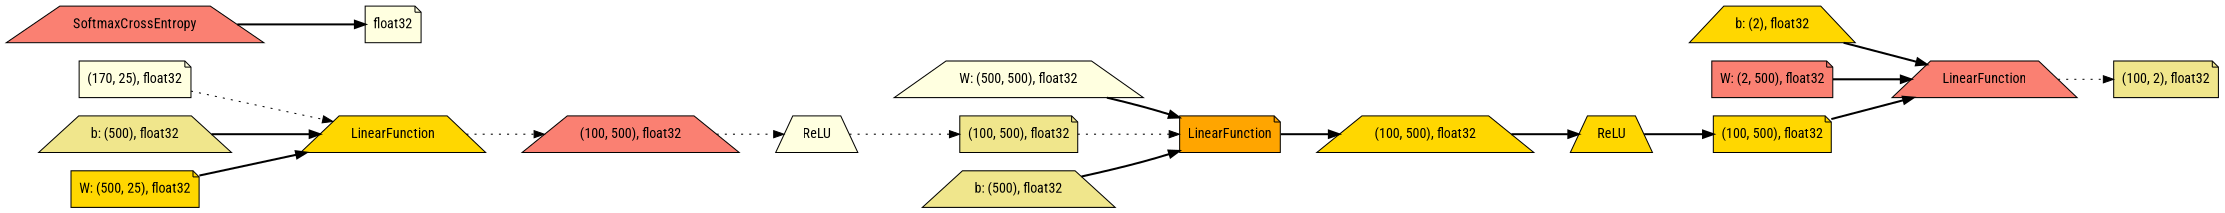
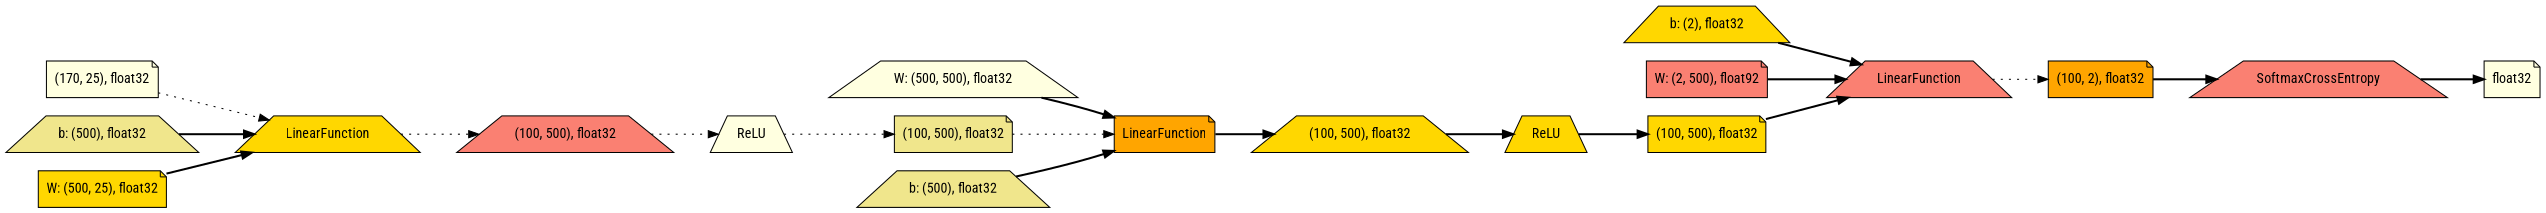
node "W: (2, 500), float32": label "W: (2, 500), float32" -> "W: (2, 500), float92"
node "(100, 2), float32": fillcolor khaki -> orange
edge "(100, 2), float32" -> "SoftmaxCrossEntropy": added
